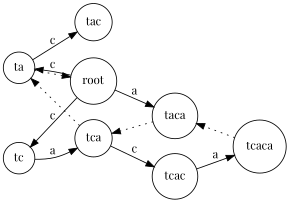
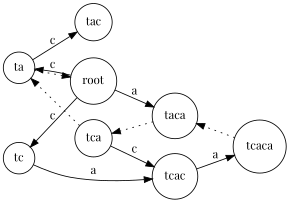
edge "tc" -> "tca": now "tc" -> "tcac"
